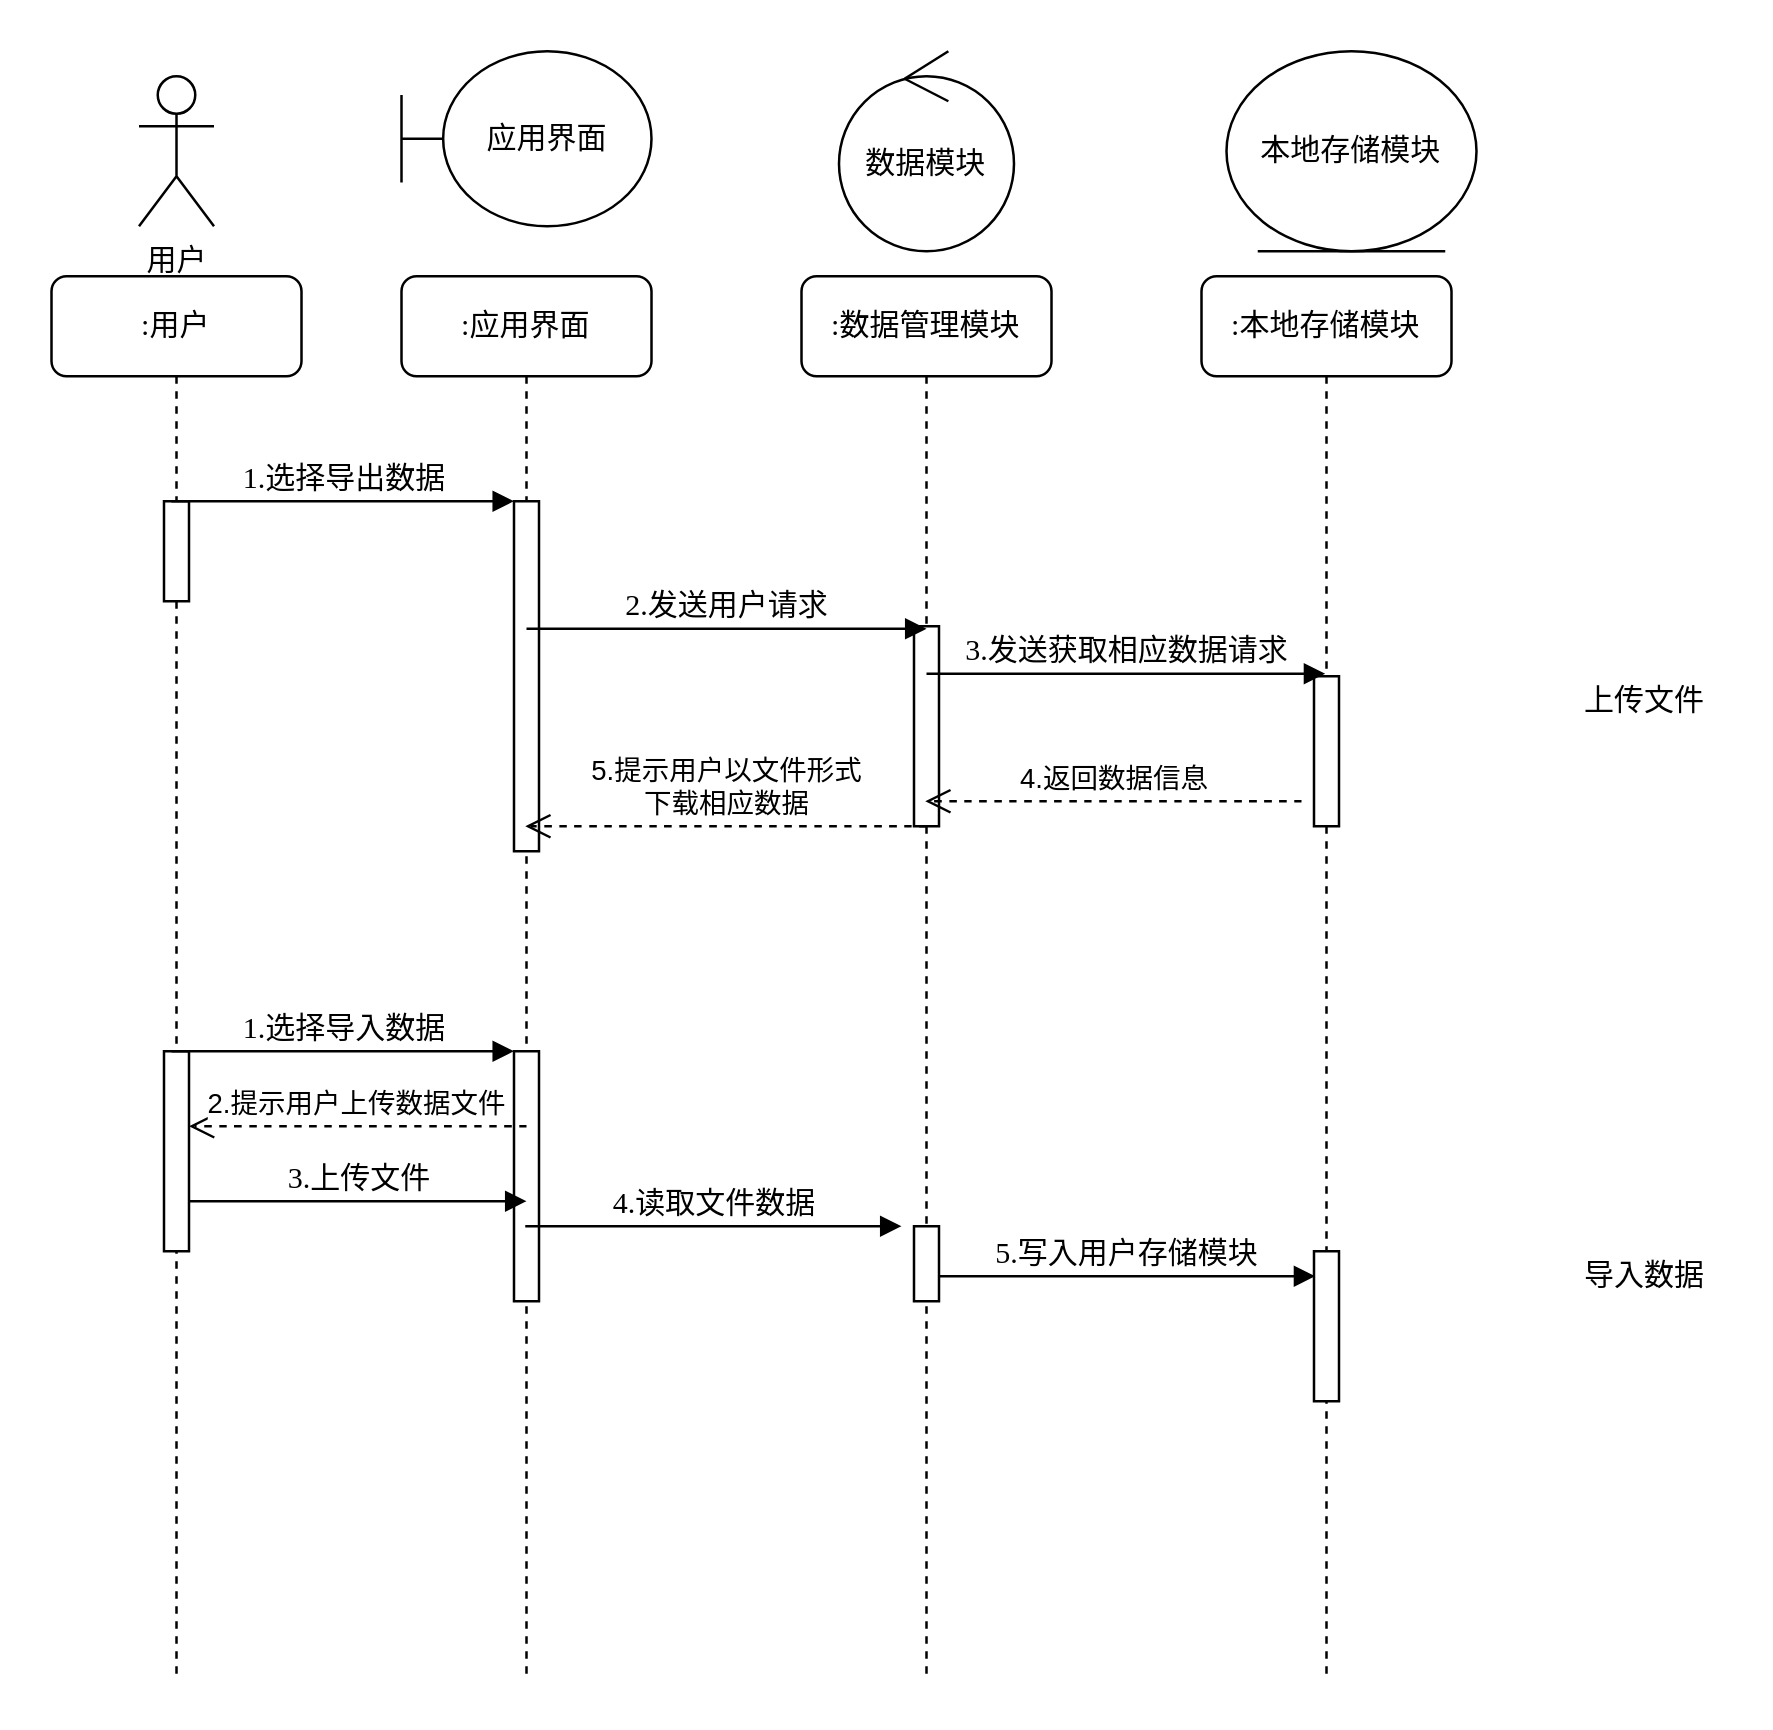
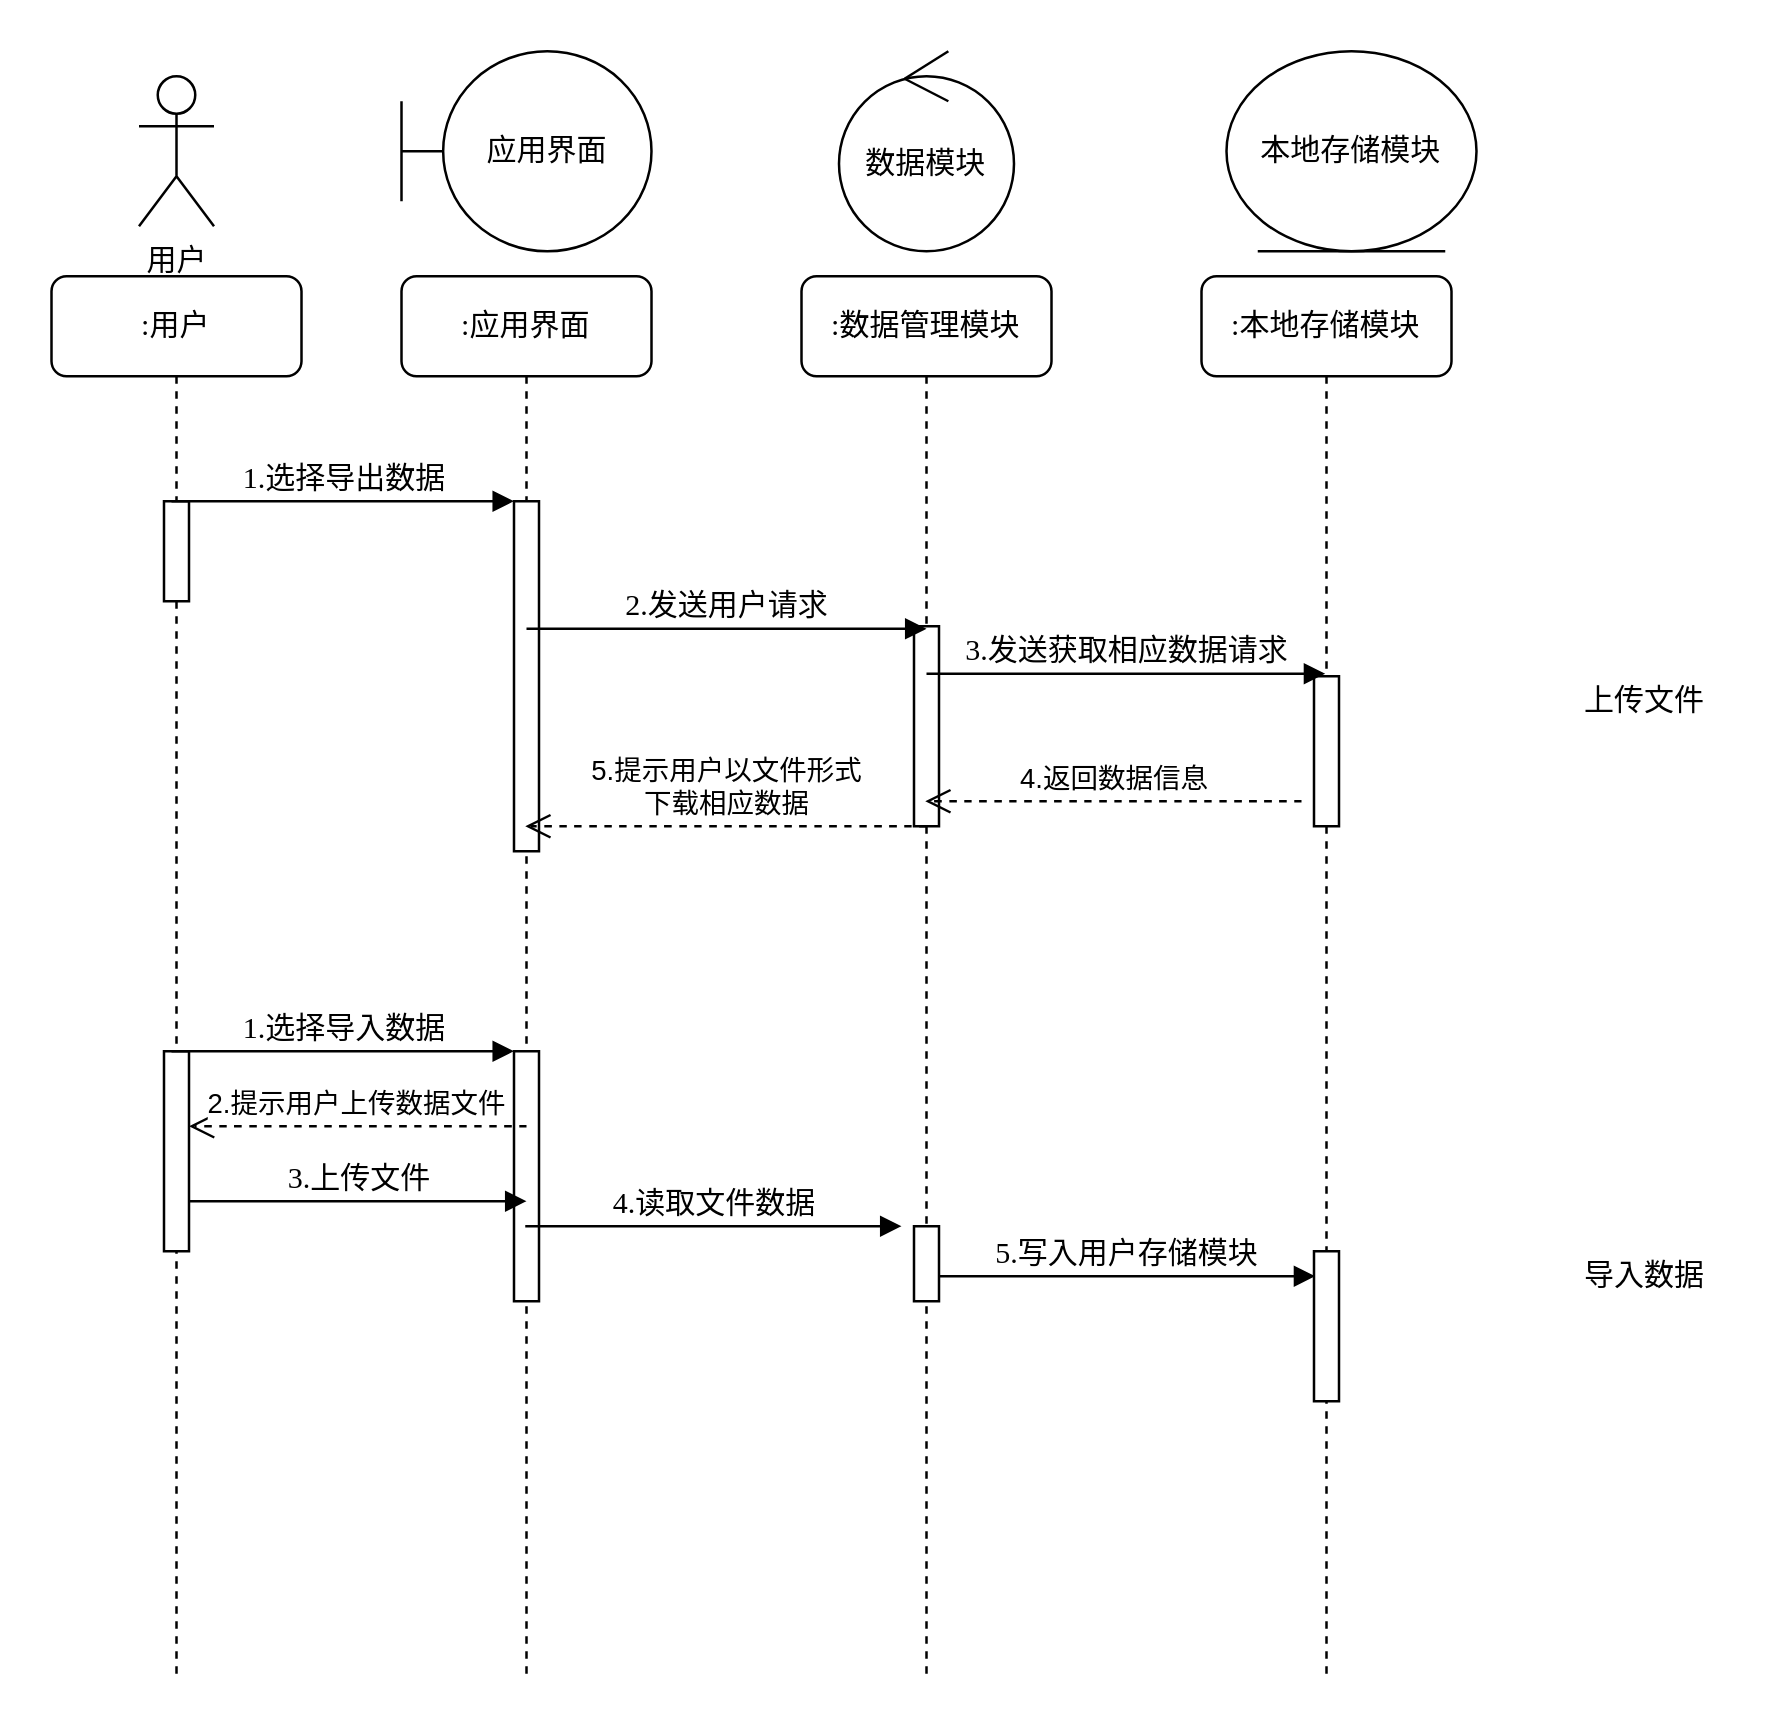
node "应用界面": size 250x175 -> 250x200
